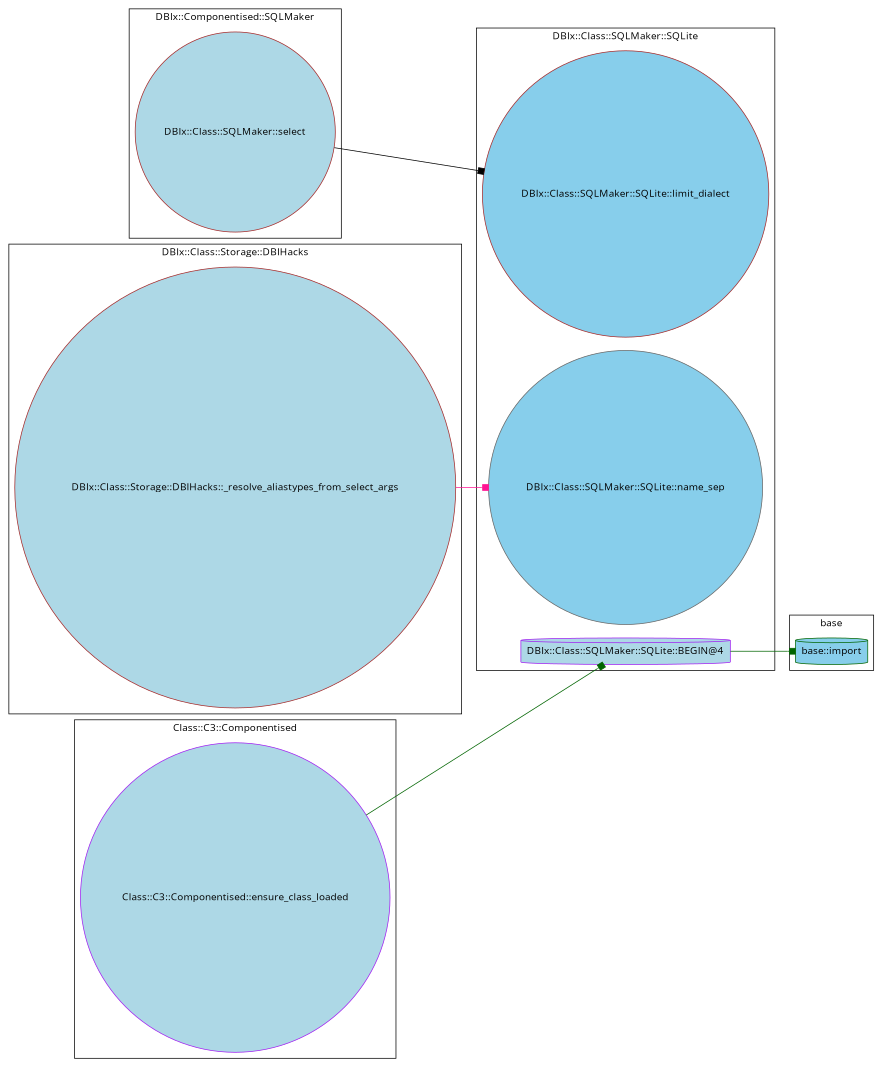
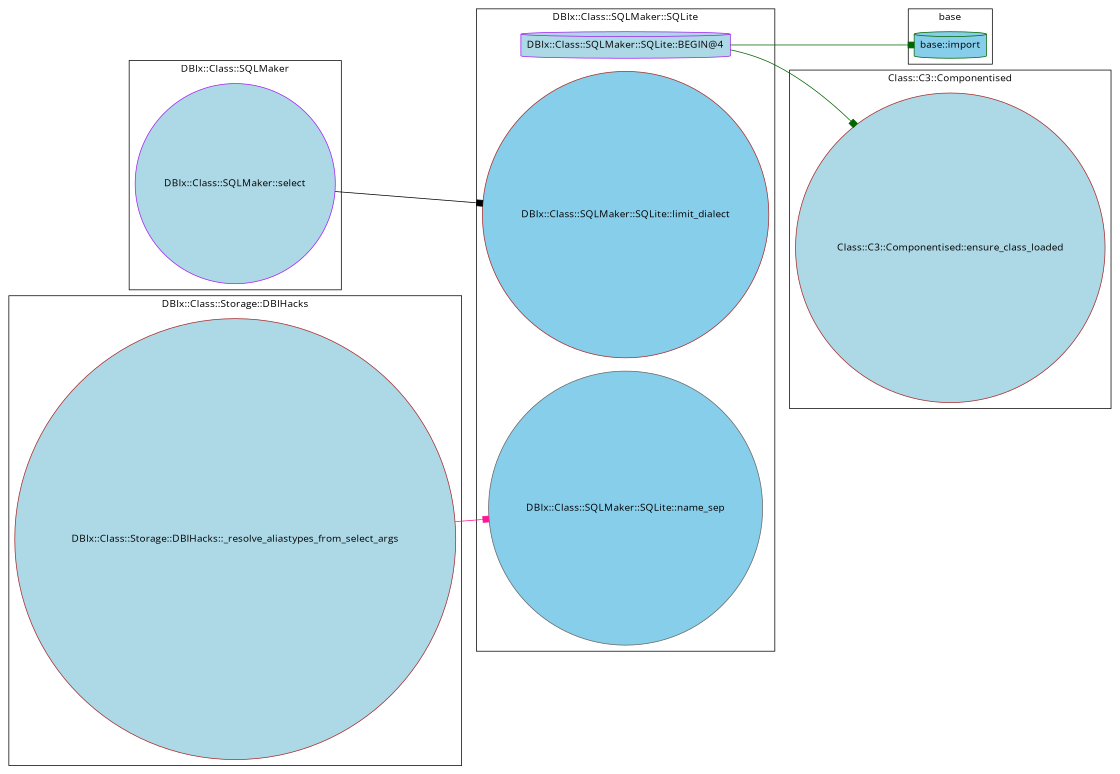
cluster "DBIx::Componentised::SQLMaker": label "DBIx::Componentised::SQLMaker" -> "DBIx::Class::SQLMaker"
node "DBIx::Class::SQLMaker::select": color brown -> purple
edge "Class::C3::Componentised::ensure_class_loaded" -> "DBIx::Class::SQLMaker::SQLite::BEGIN@4": reversed
node "Class::C3::Componentised::ensure_class_loaded": color purple -> brown
